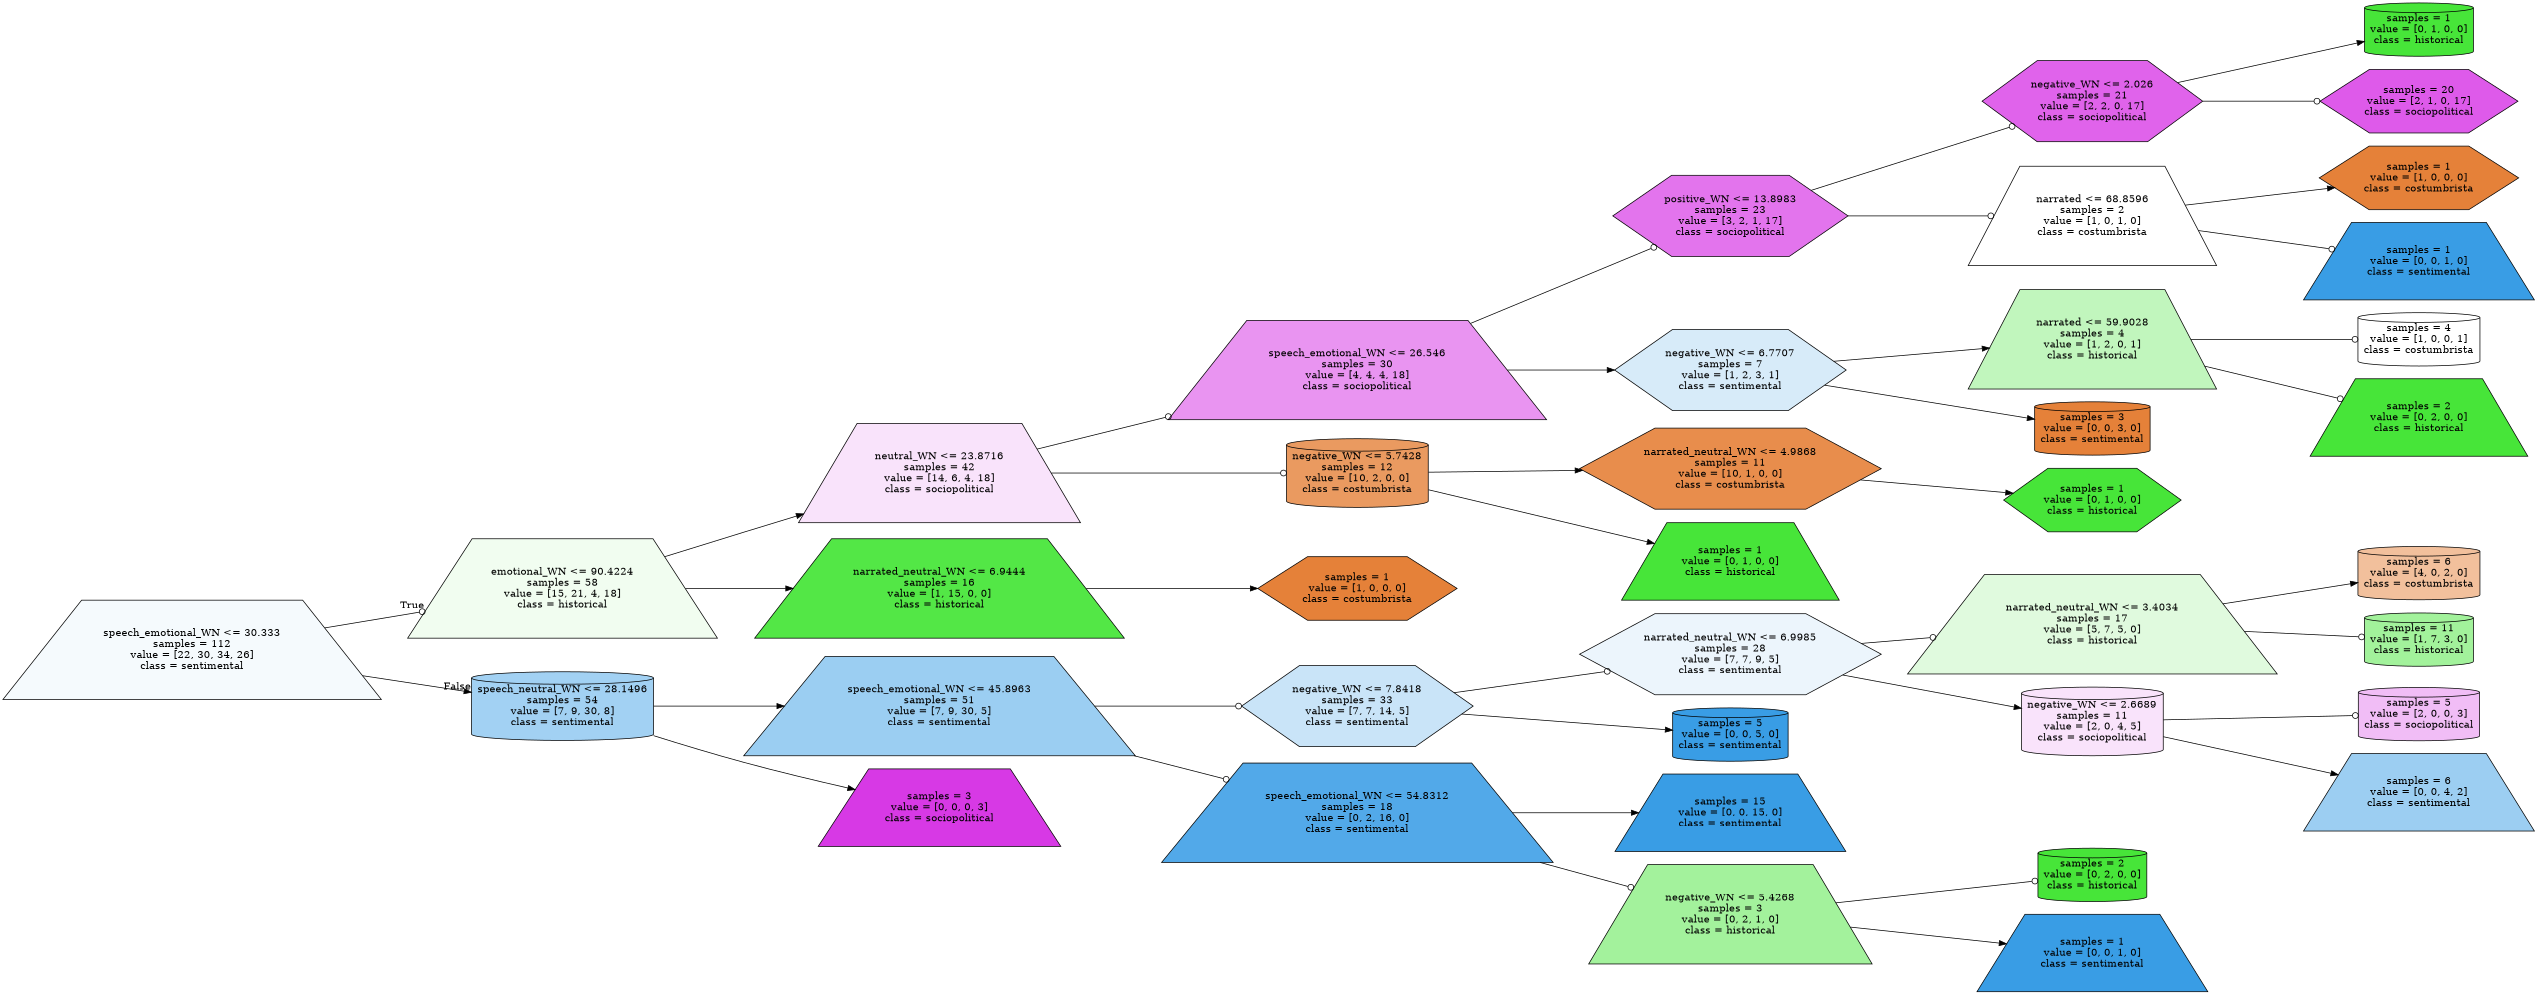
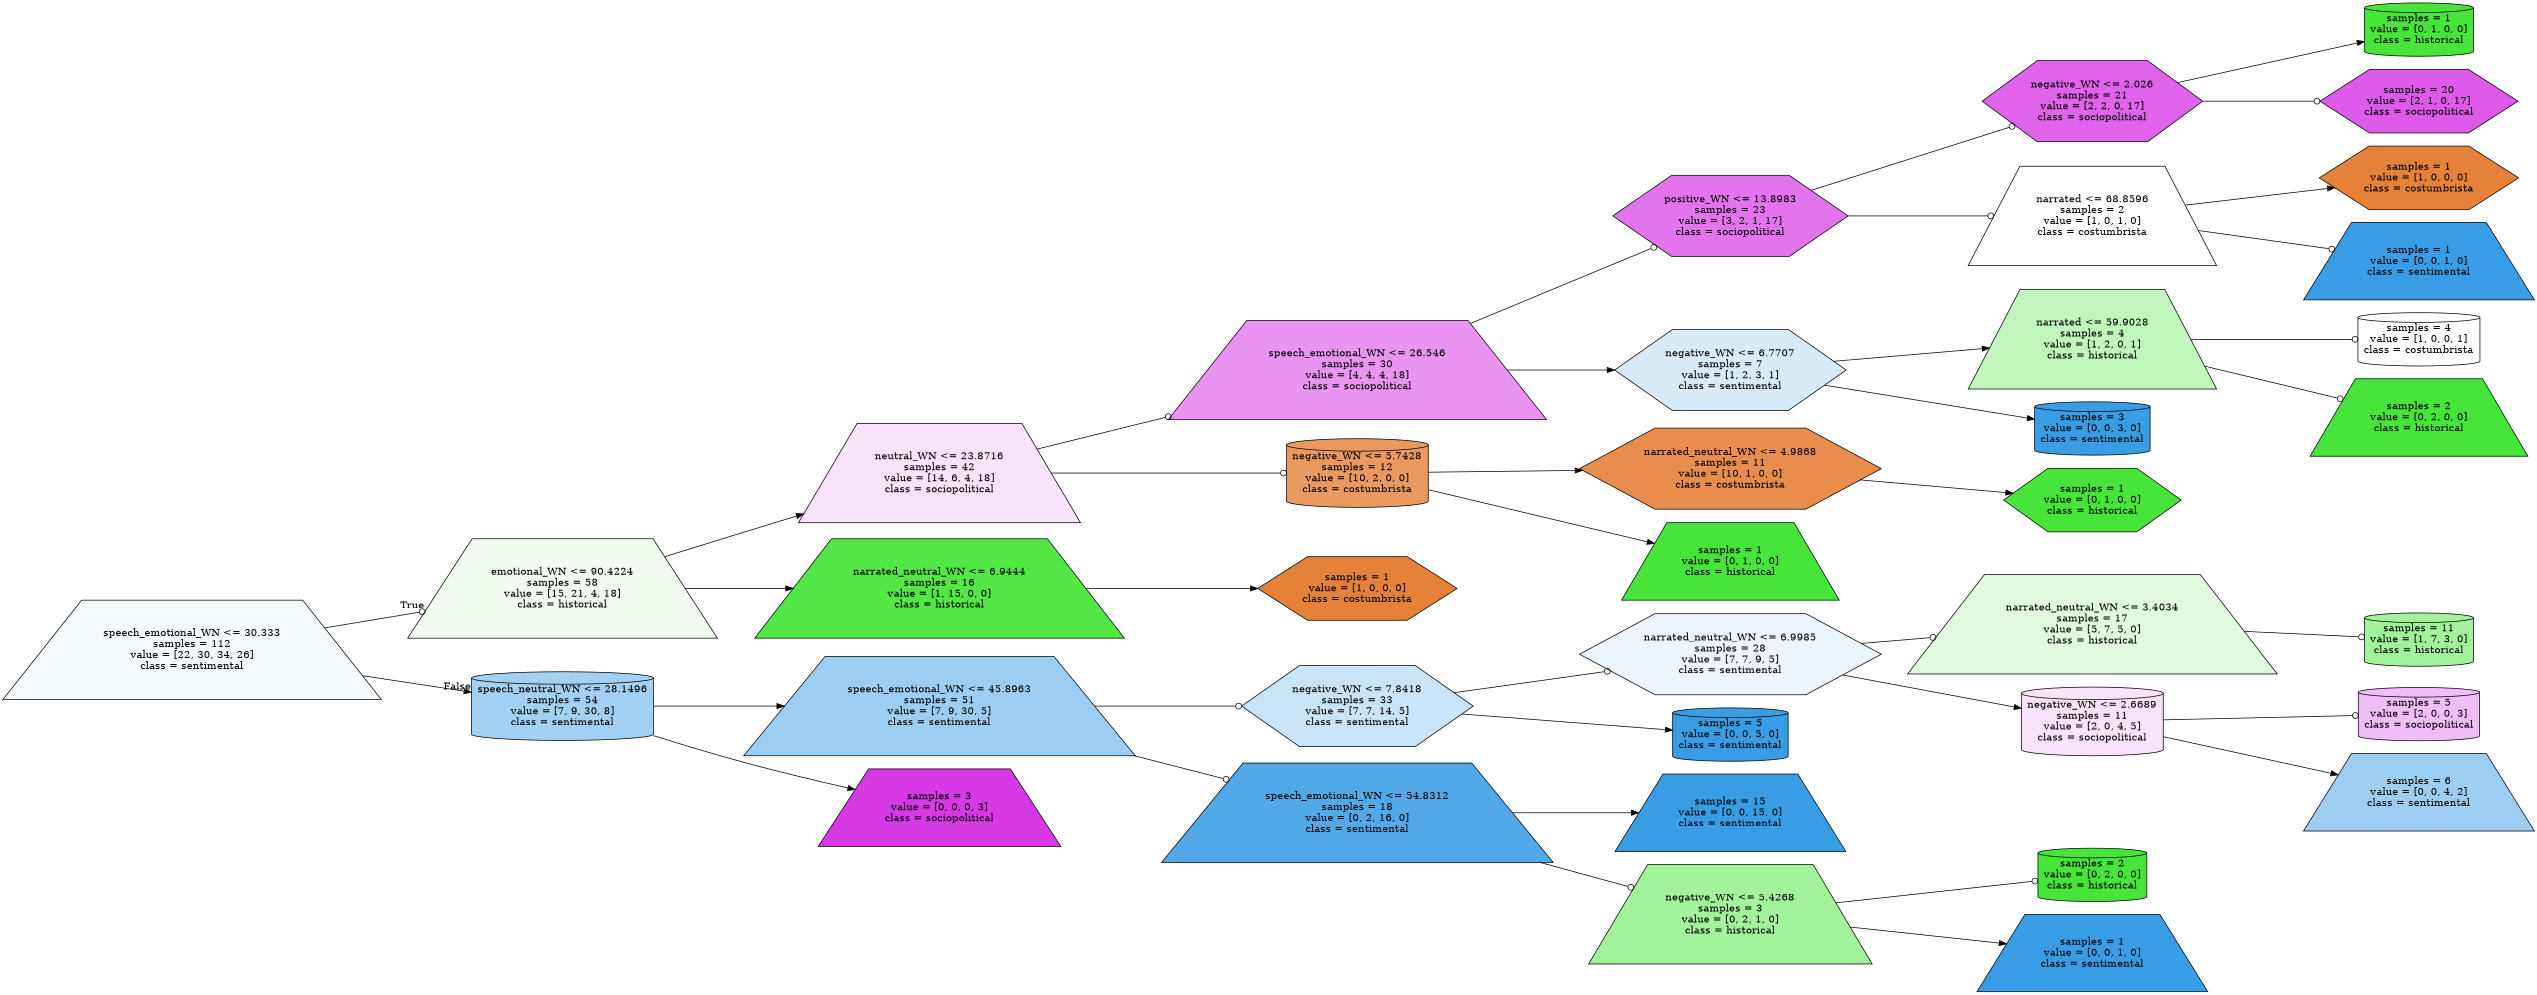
node "samples = 3 value = [0, 0, 3, 0] class = sentimental": fillcolor #e58139ff -> #399de5ff
node "samples = 6 value = [4, 0, 2, 0] class = costumbrista": removed
